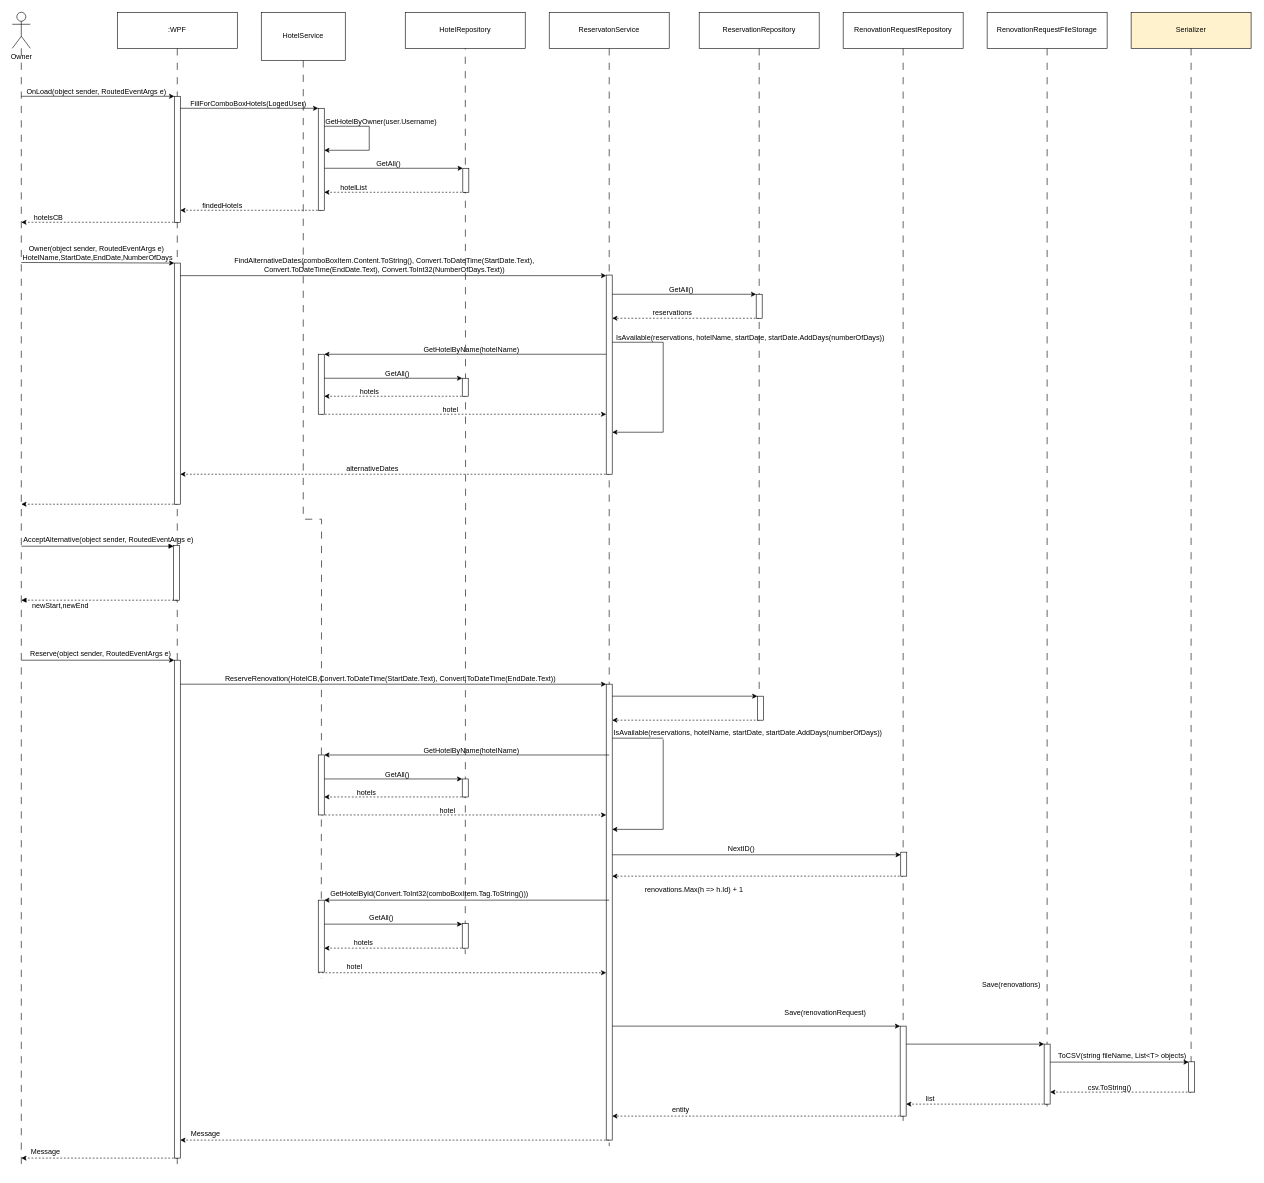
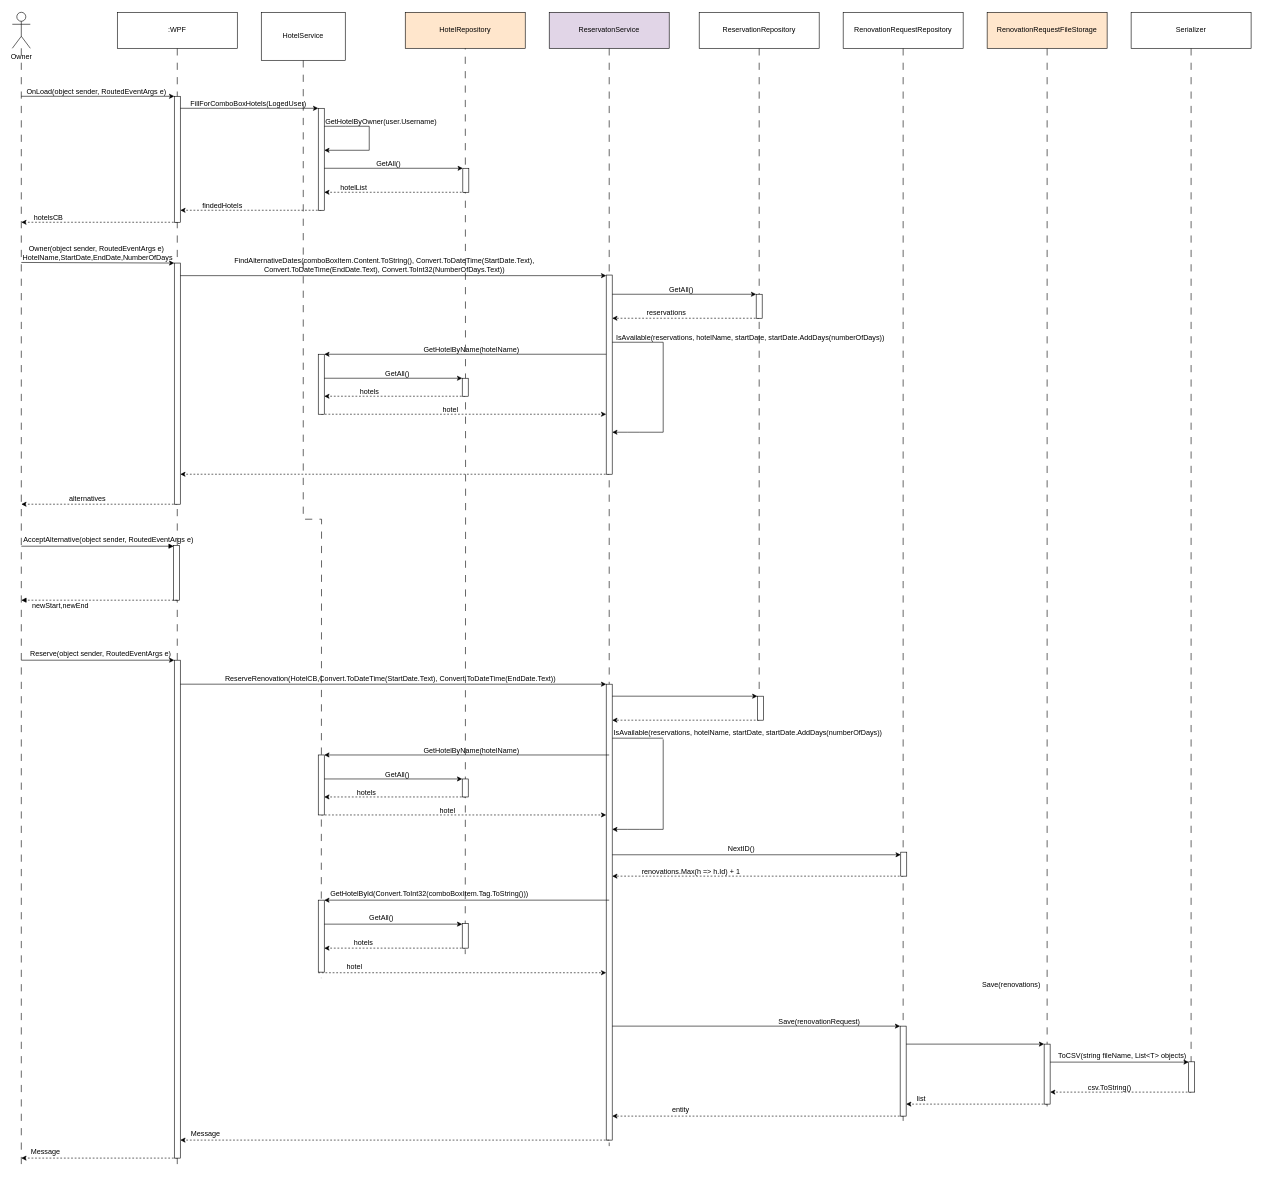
node "HotelRepository": fillcolor #ffffff -> #ffe6cc
node "ReservatonService": fillcolor #ffffff -> #e1d5e7
node "RenovationRequestFileStorage": fillcolor #ffffff -> #ffe6cc
node "Serializer": fillcolor #fff2cc -> #ffffff
node "reservations": moved (672, 313) -> (666, 313)
node "alternativeDates": removed
node "alternatives": added
node "renovations.Max(h => h.Id) + 1": moved (694, 890) -> (691, 872)
node "Save(renovationRequest)": moved (825, 1013) -> (819, 1022)
node "list": moved (930, 1100) -> (921, 1100)
